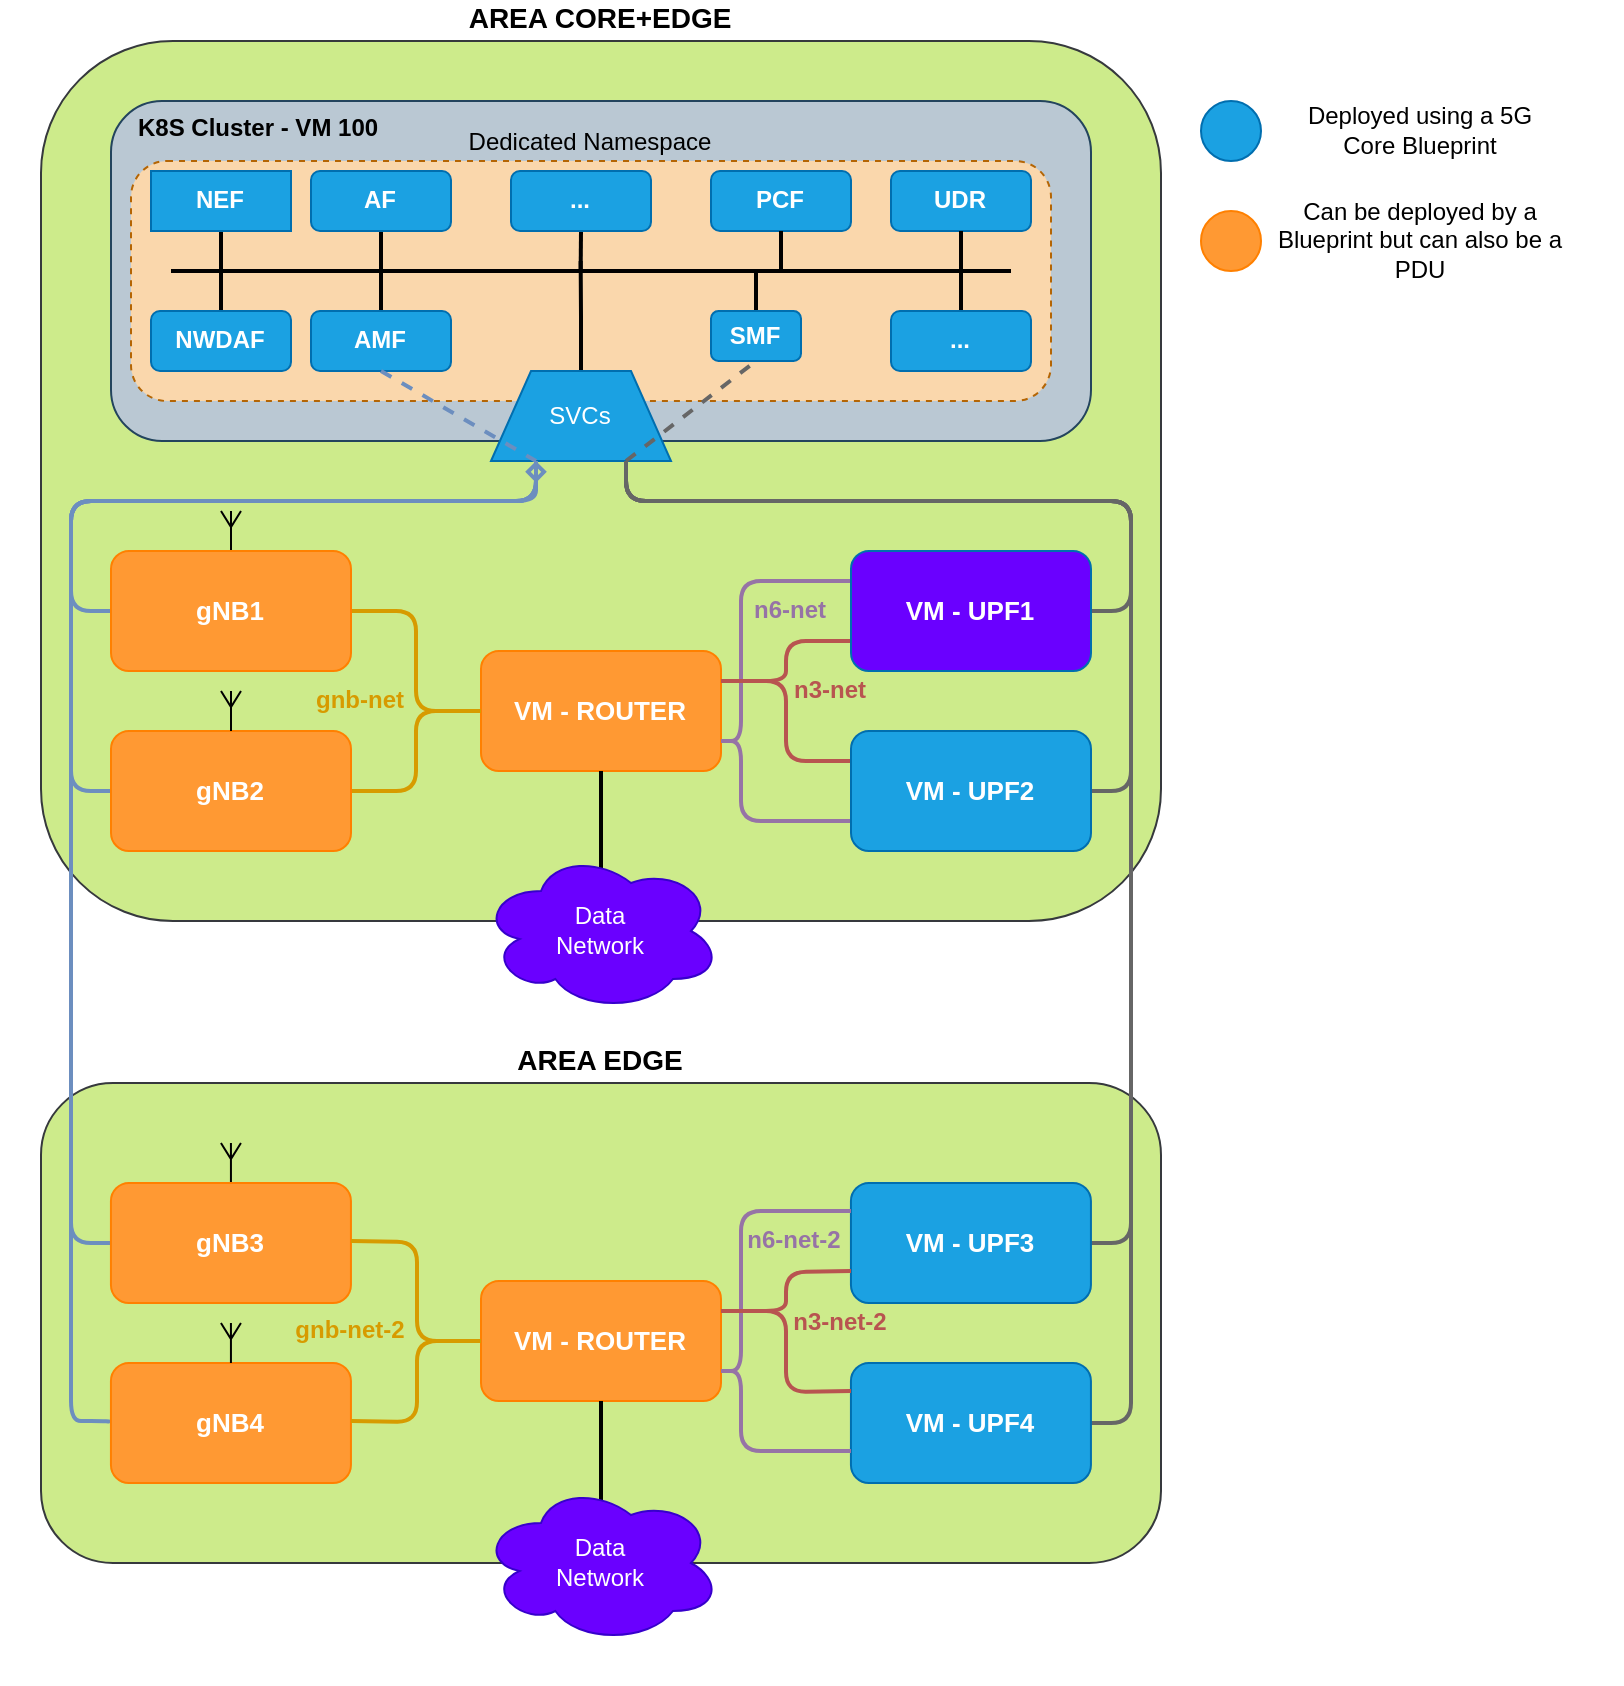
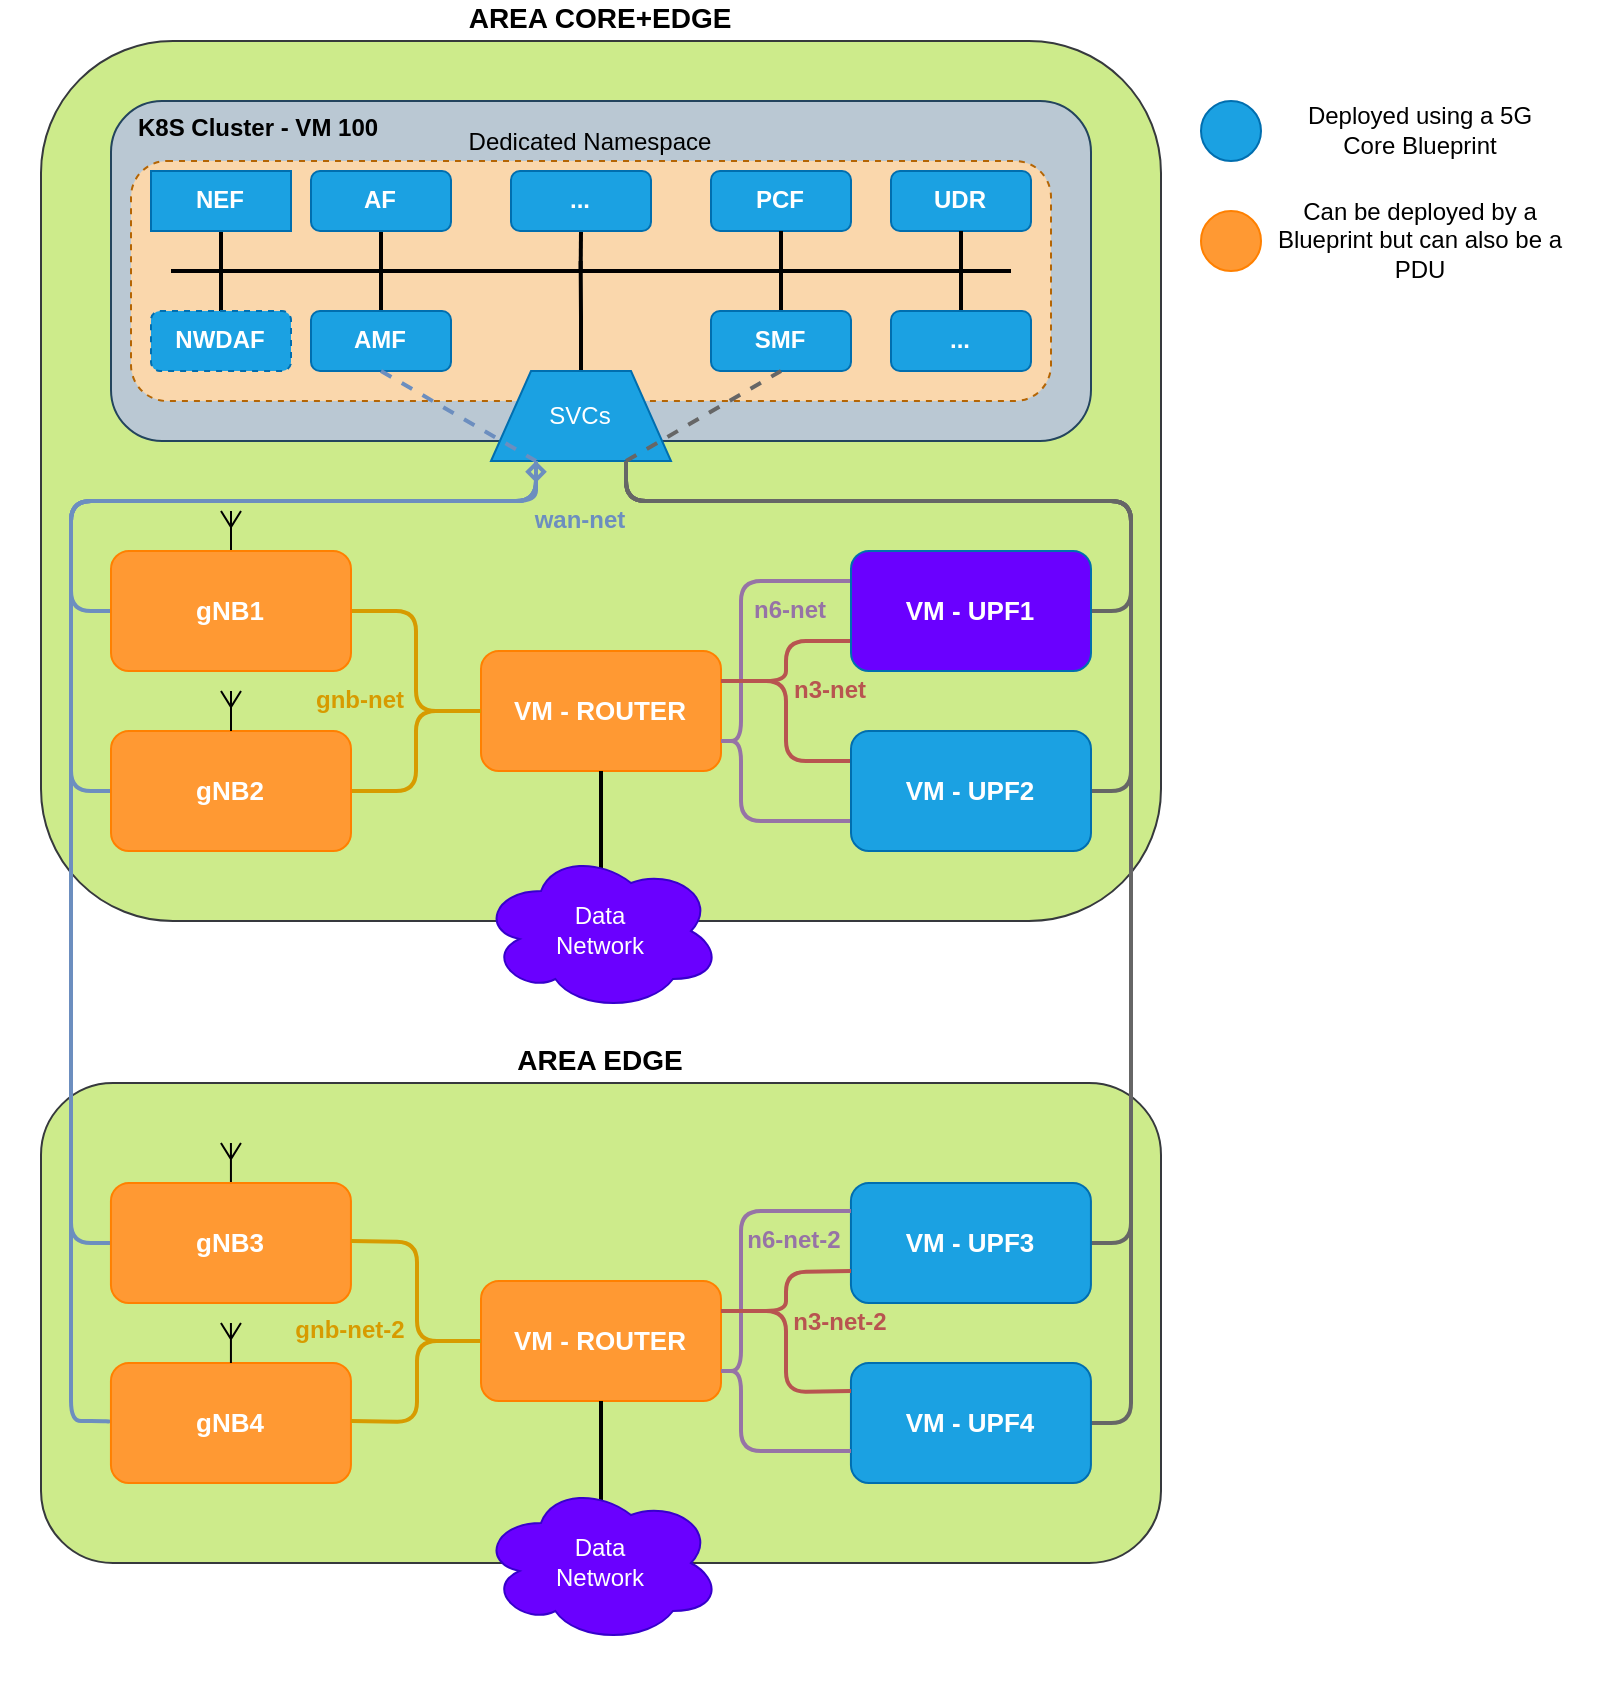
node "SMF": size 90x50 -> 140x60
node "NWDAF": style solid -> dashed
node "wan-net": added
